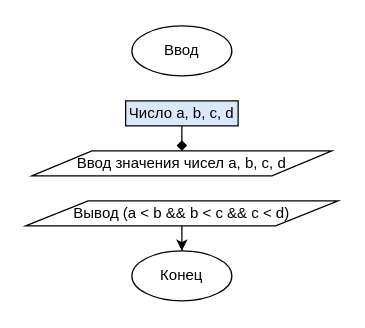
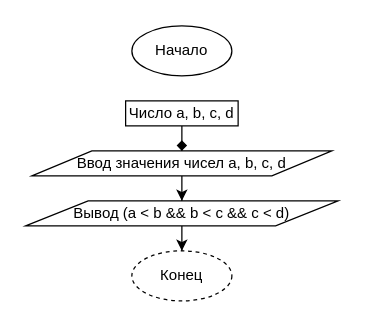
node "Ввод": label "Ввод" -> "Начало"
node "Число a, b, c, d": fillcolor #dae8fc -> #ffffff
edge "Ввод значения чисел a, b, c, d" -> "Вывод (a < b && b < c && c < d)": added
node "Конец": style solid -> dashed
